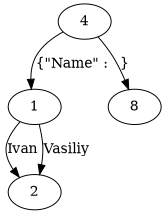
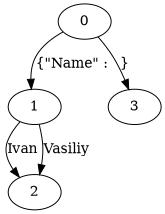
node "4": label "4" -> "0"
node "8": label "8" -> "3"
